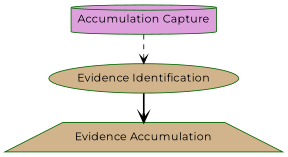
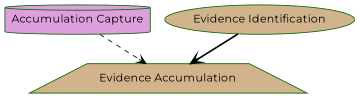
edge "Accumulation Capture" -> "Evidence Identification": now "Accumulation Capture" -> "Evidence Accumulation"
